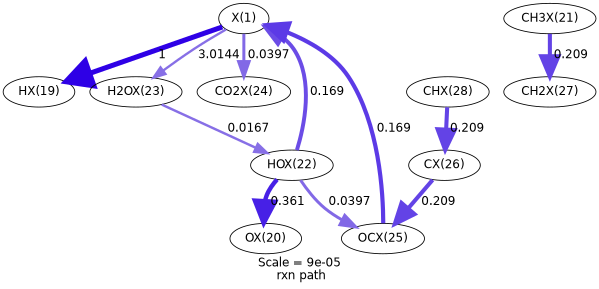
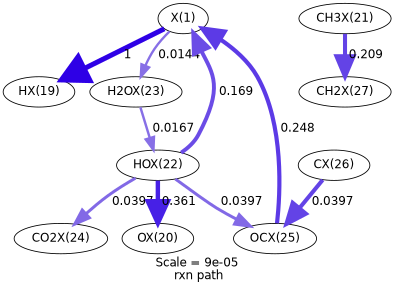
edge "X(1)" -> "CO2X(24)": now "HOX(22)" -> "CO2X(24)"
edge "X(1)" -> "H2OX(23)": label " 3.0144" -> " 0.0144"
node "CHX(28)": removed
edge "OCX(25)" -> "X(1)": label " 0.169" -> " 0.248"
edge "CX(26)" -> "OCX(25)": label " 0.209" -> " 0.0397"
